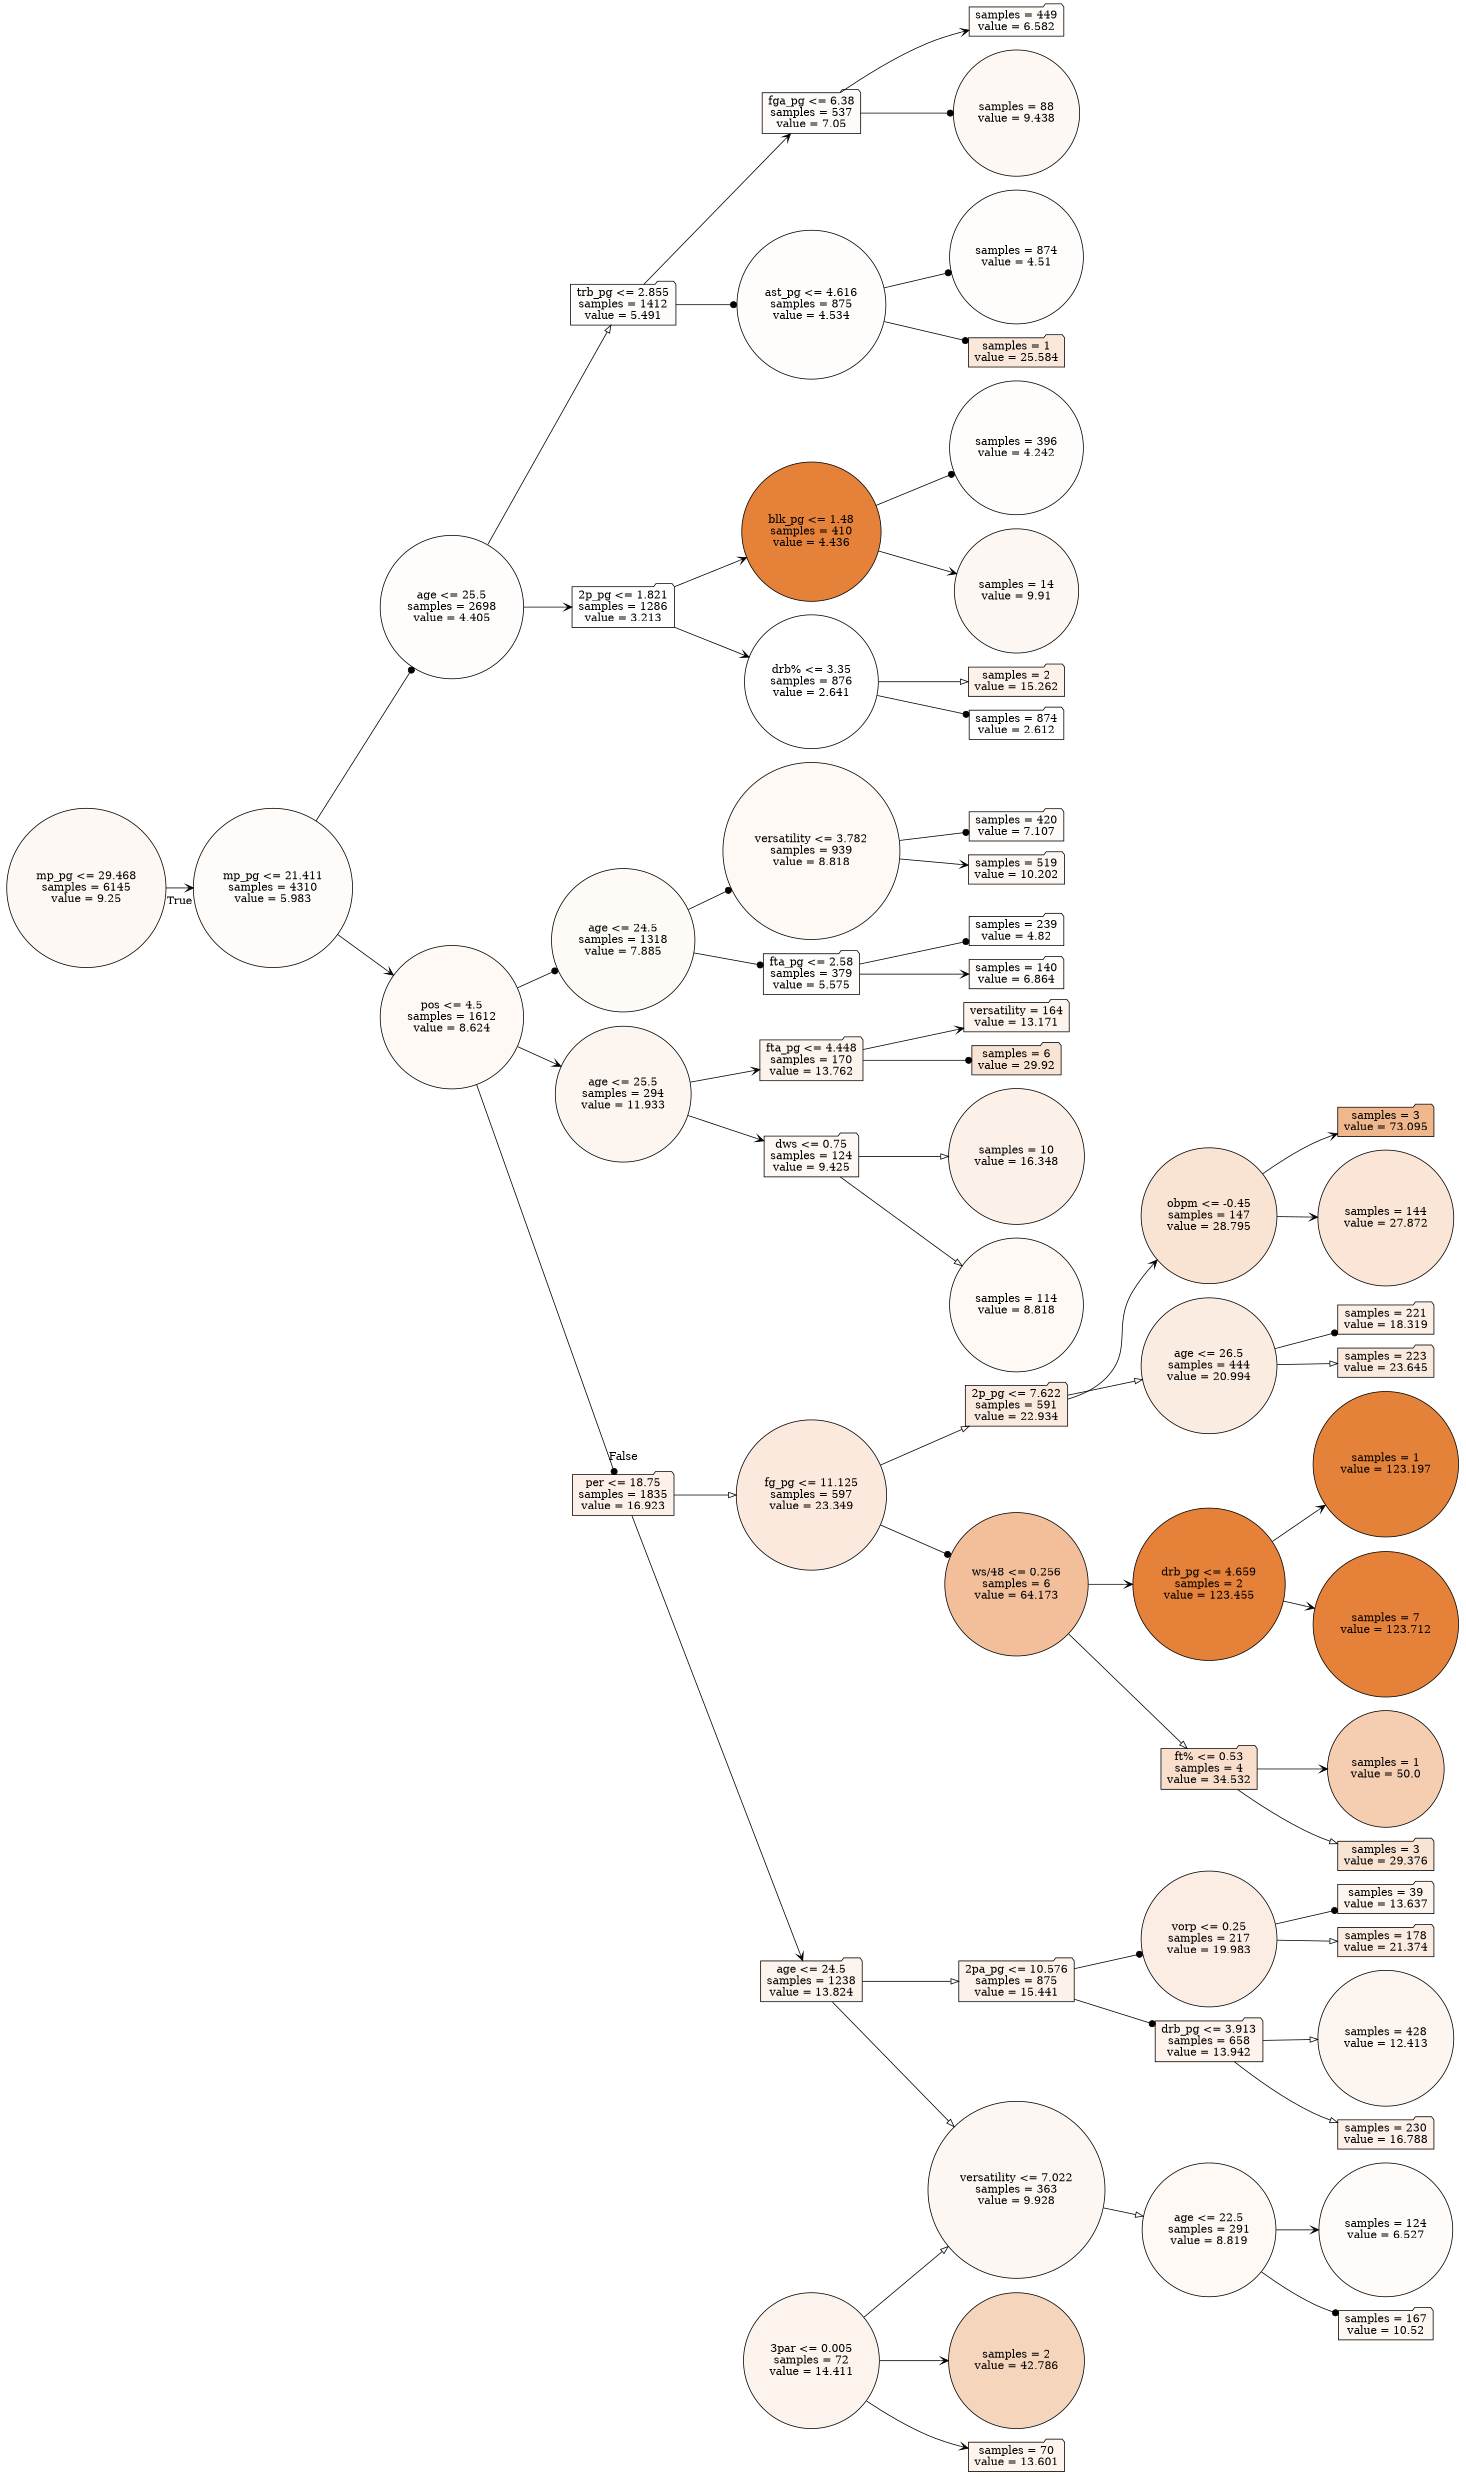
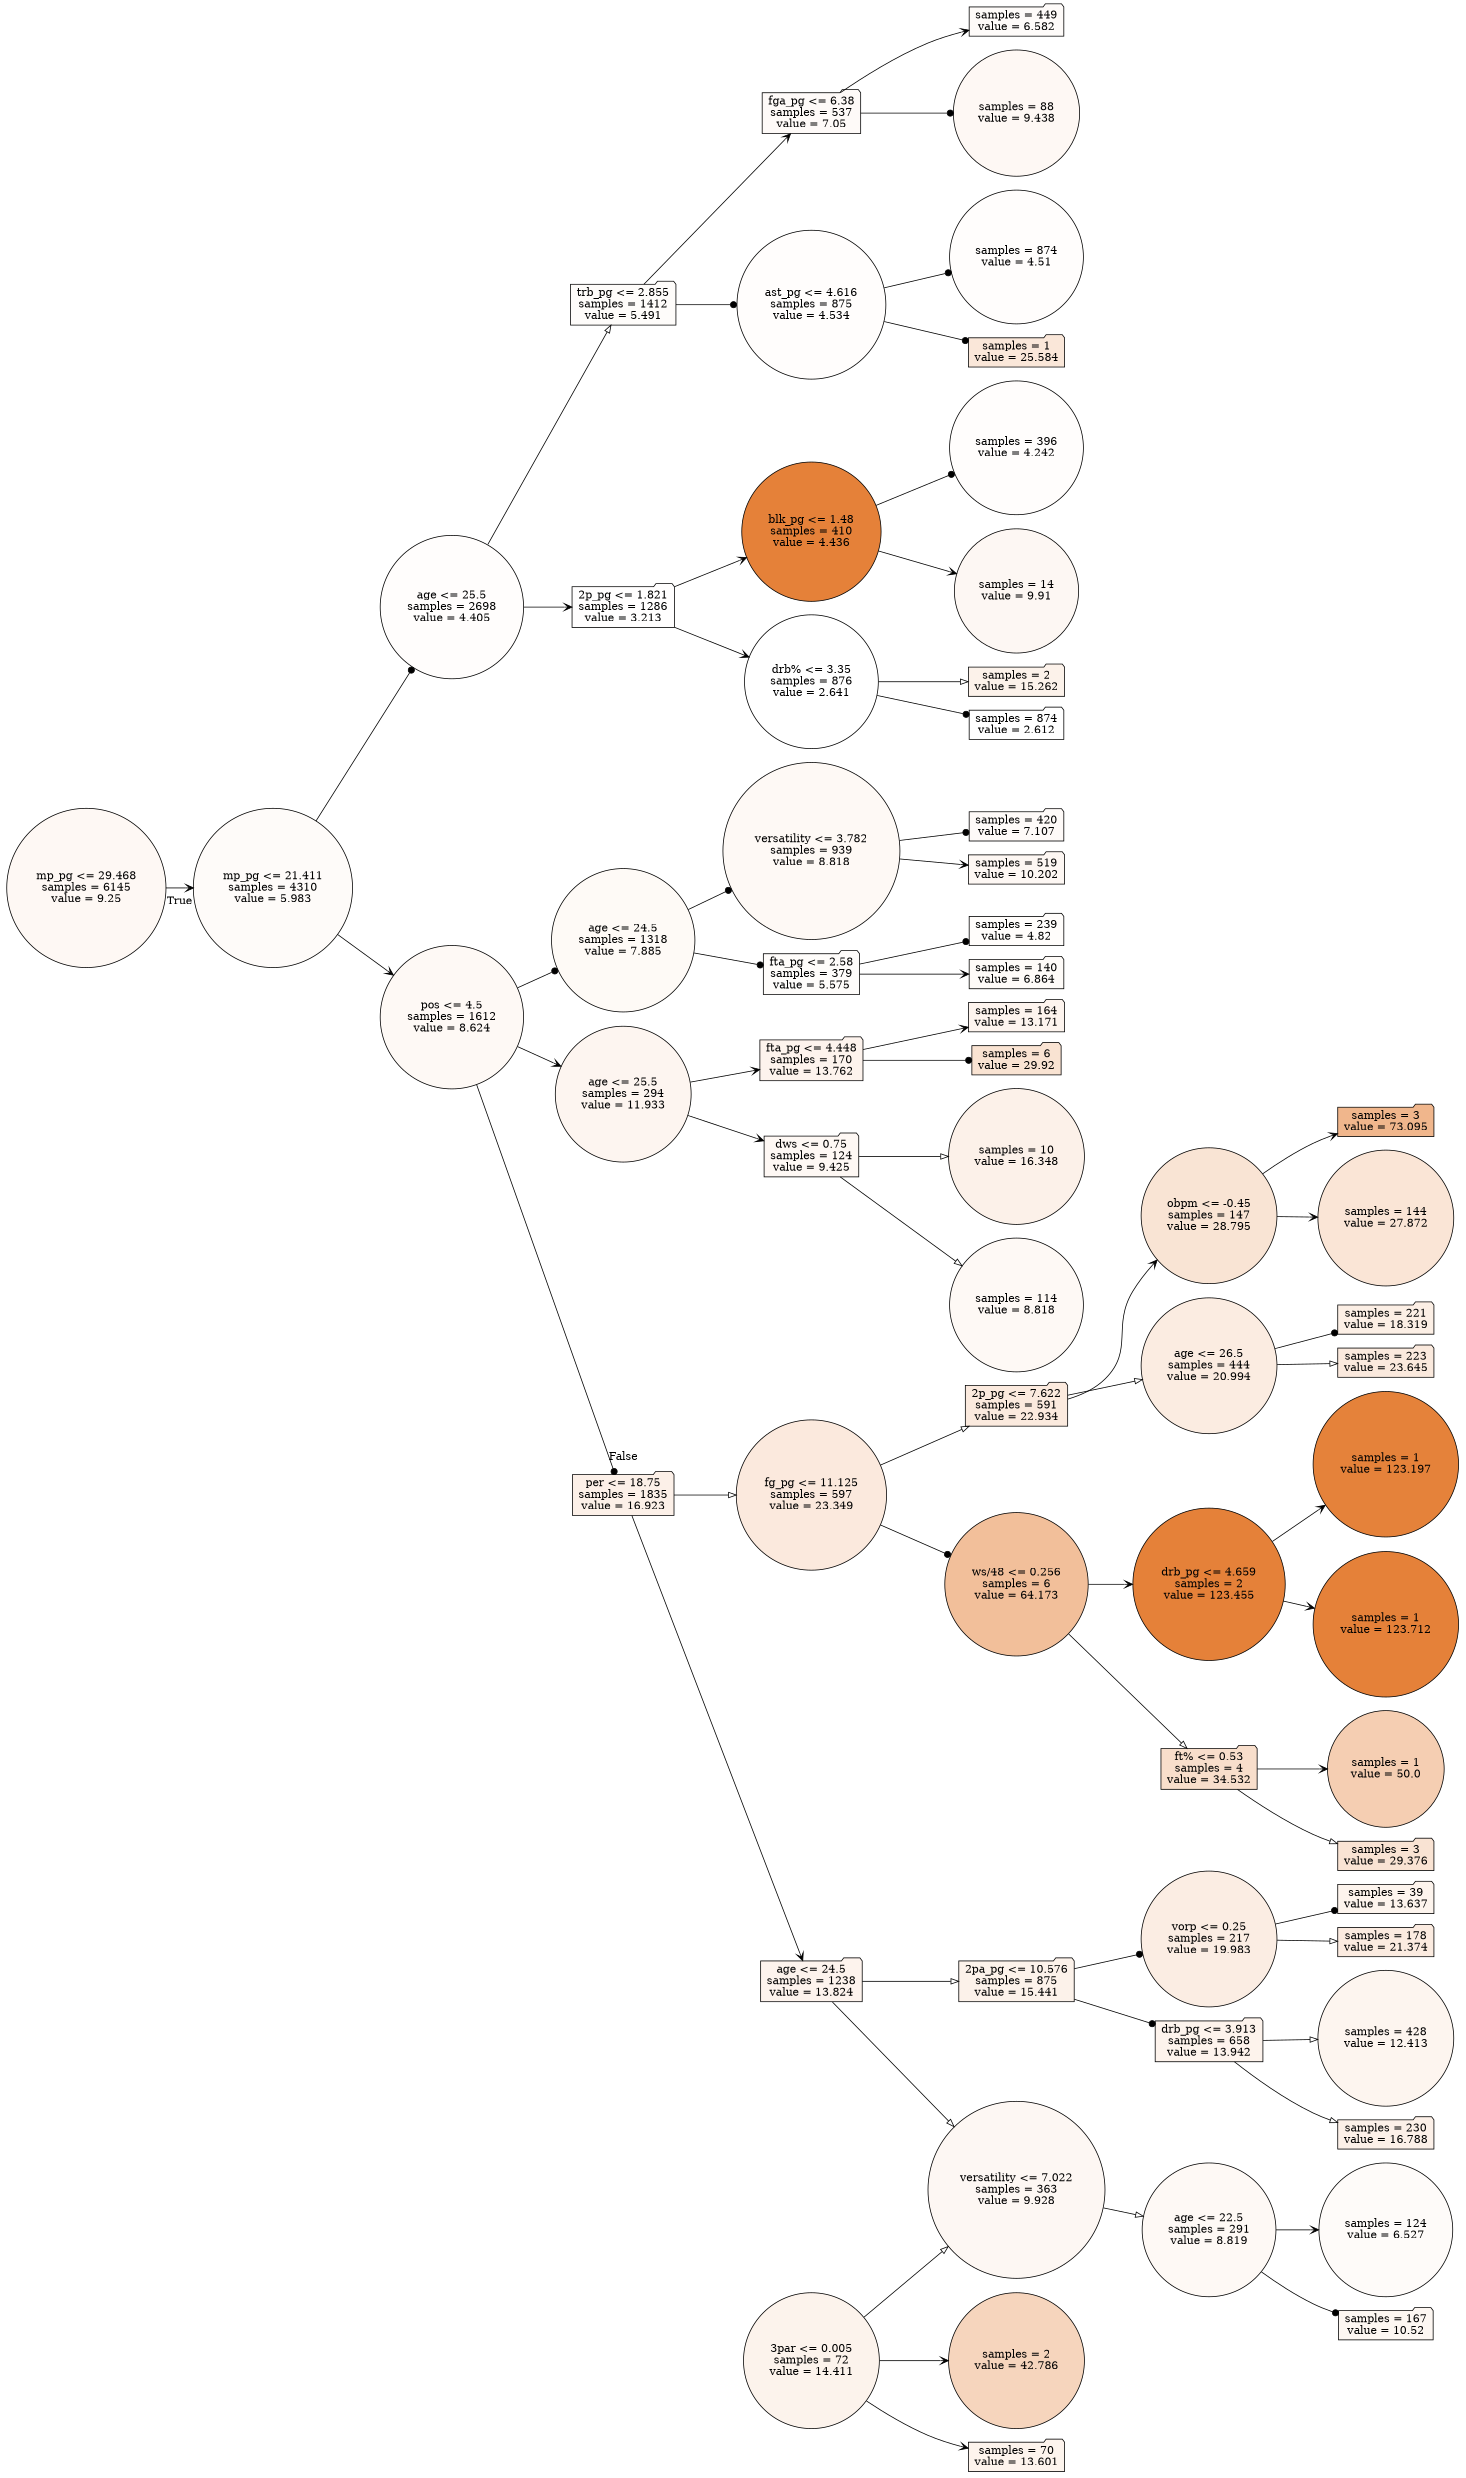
node "versatility = 164 value = 13.171": label "versatility = 164 value = 13.171" -> "samples = 164 value = 13.171"
node "samples = 7 value = 123.712": label "samples = 7 value = 123.712" -> "samples = 1 value = 123.712"
